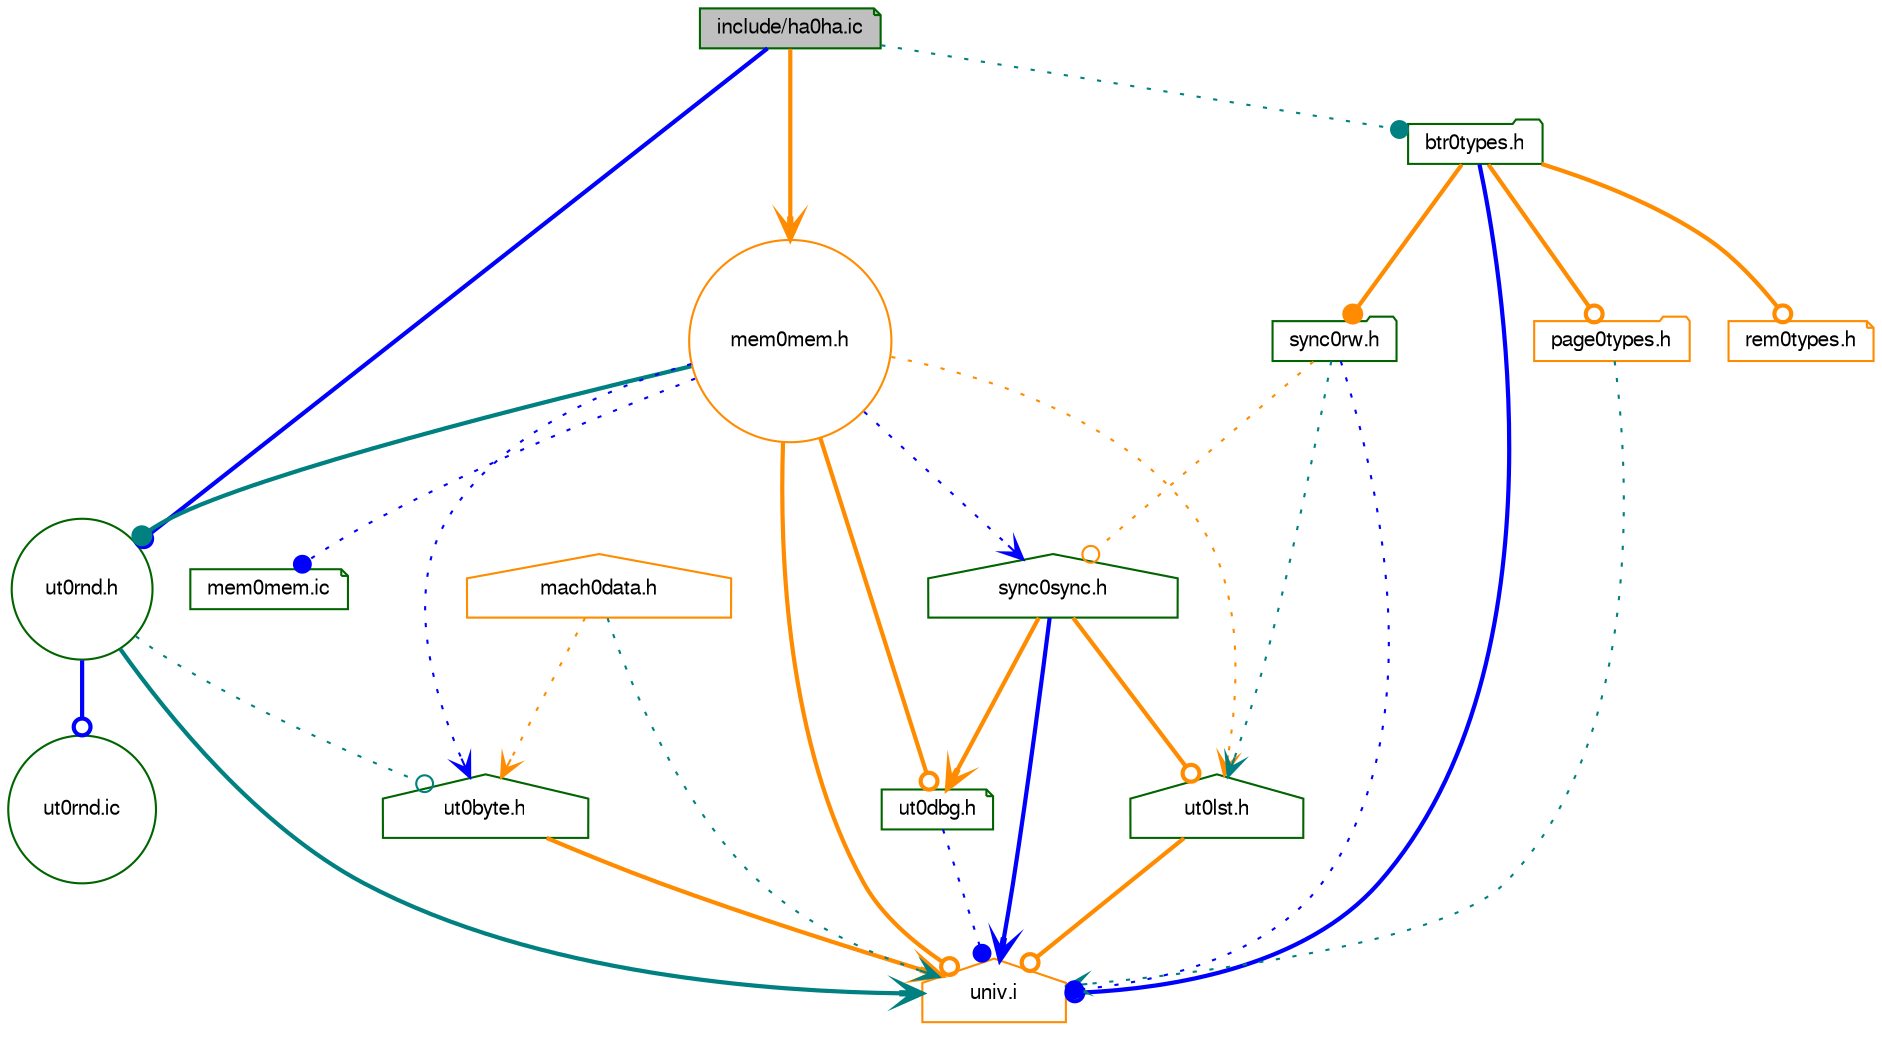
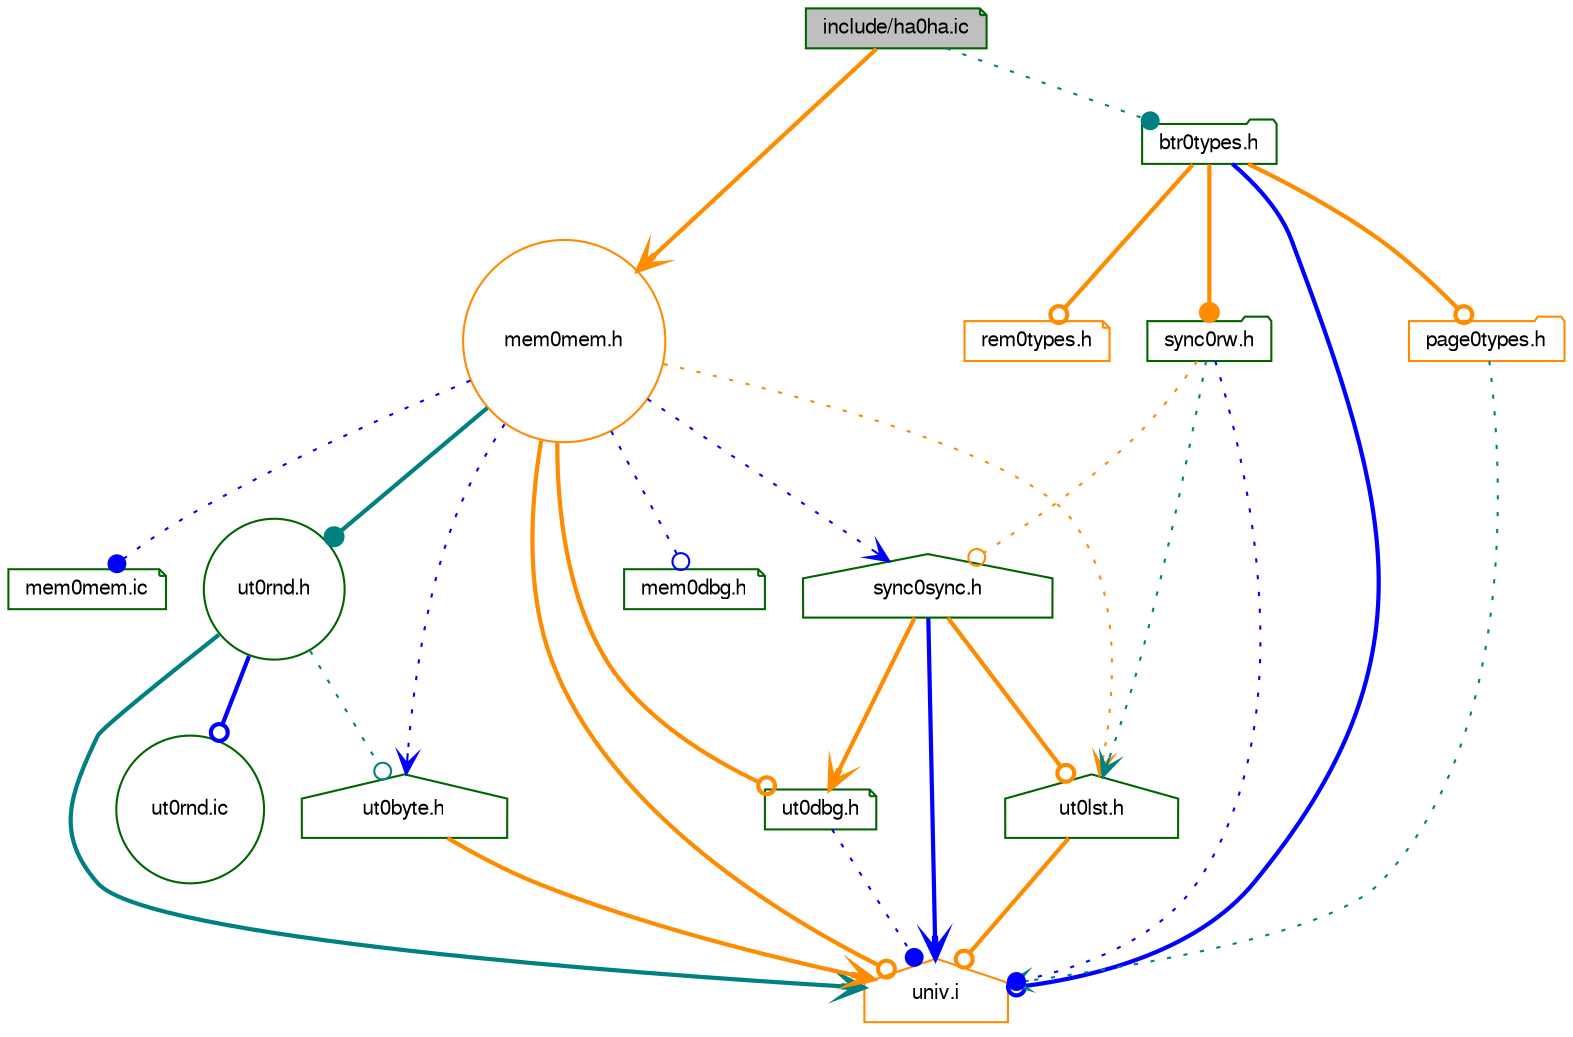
edge "include/ha0ha.ic" -> "ut0rnd.h": removed
node "mach0data.h": removed
node "mem0dbg.h": added
